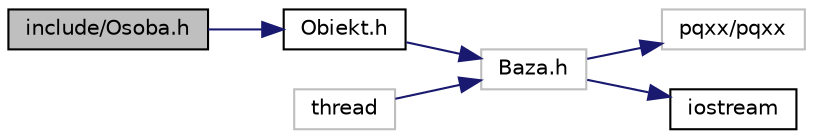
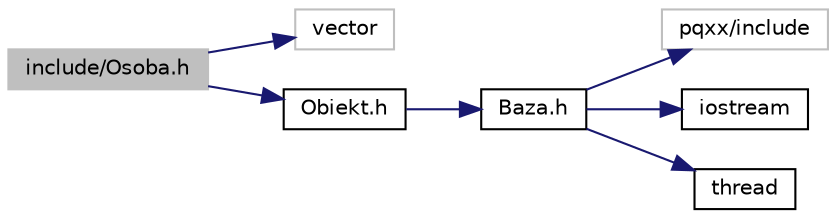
node "include/Osoba.h": color black -> grey75
node "vector": added
node "pqxx/pqxx": label "pqxx/pqxx" -> "pqxx/include"
node "Baza.h": color grey75 -> black
edge "thread" -> "Baza.h": reversed
node "thread": color grey75 -> black
